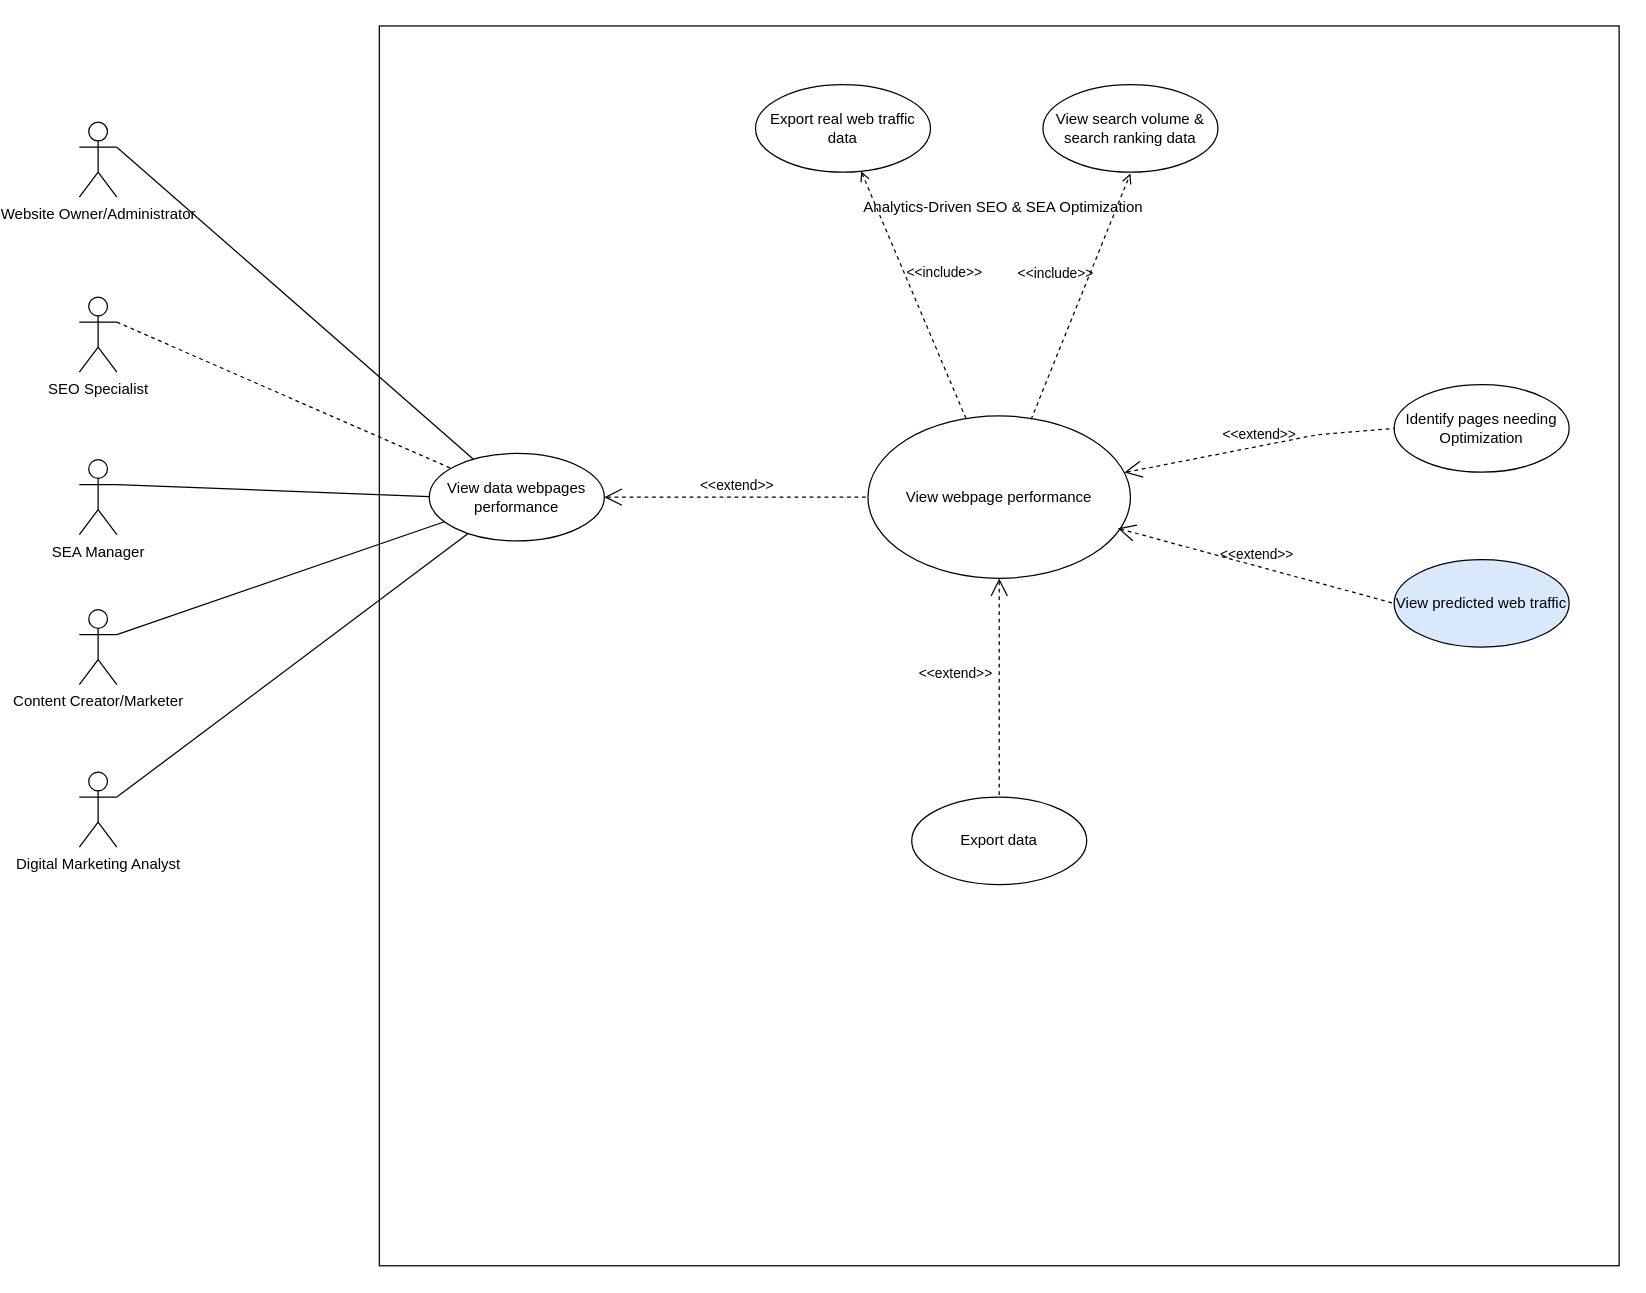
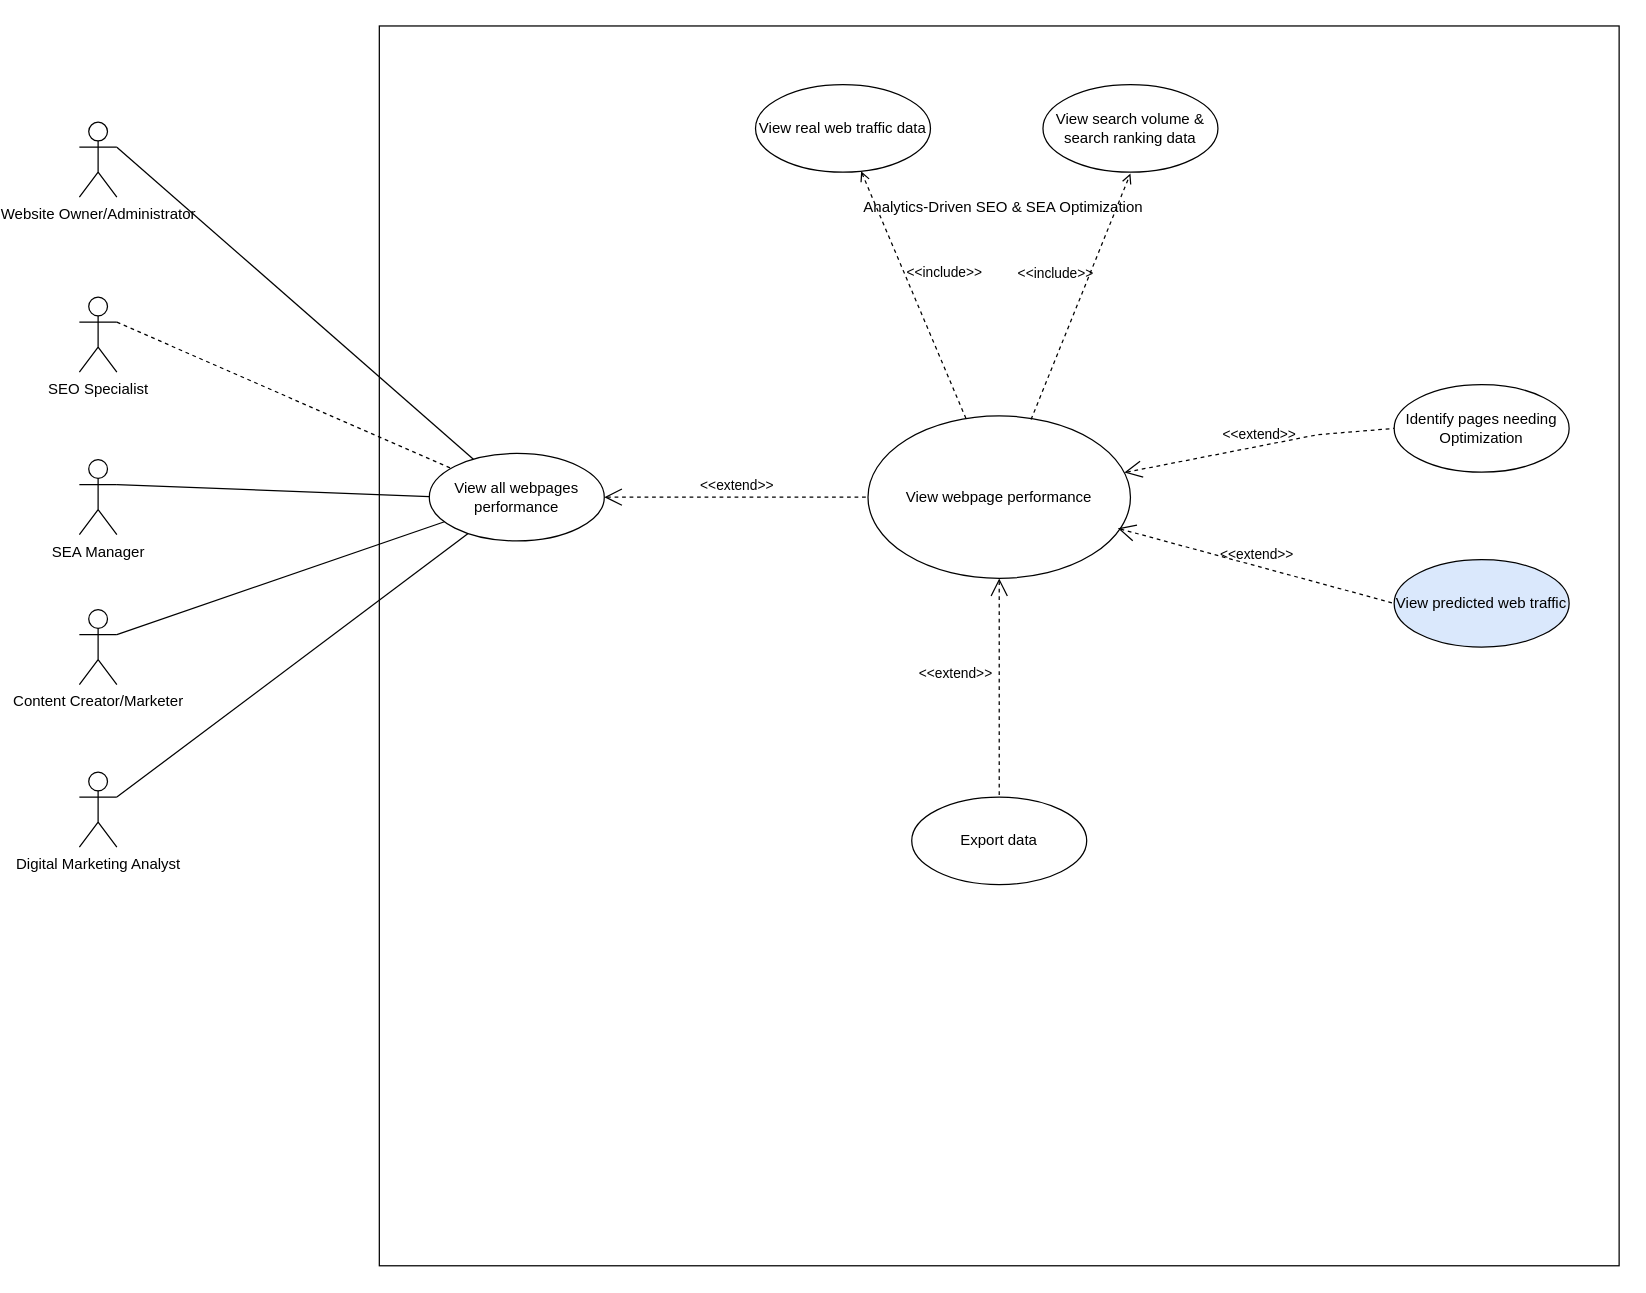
node "Export real web traffic data": label "Export real web traffic data" -> "View real web traffic data"
node "View data webpages performance": label "View data webpages performance" -> "View all webpages performance"
